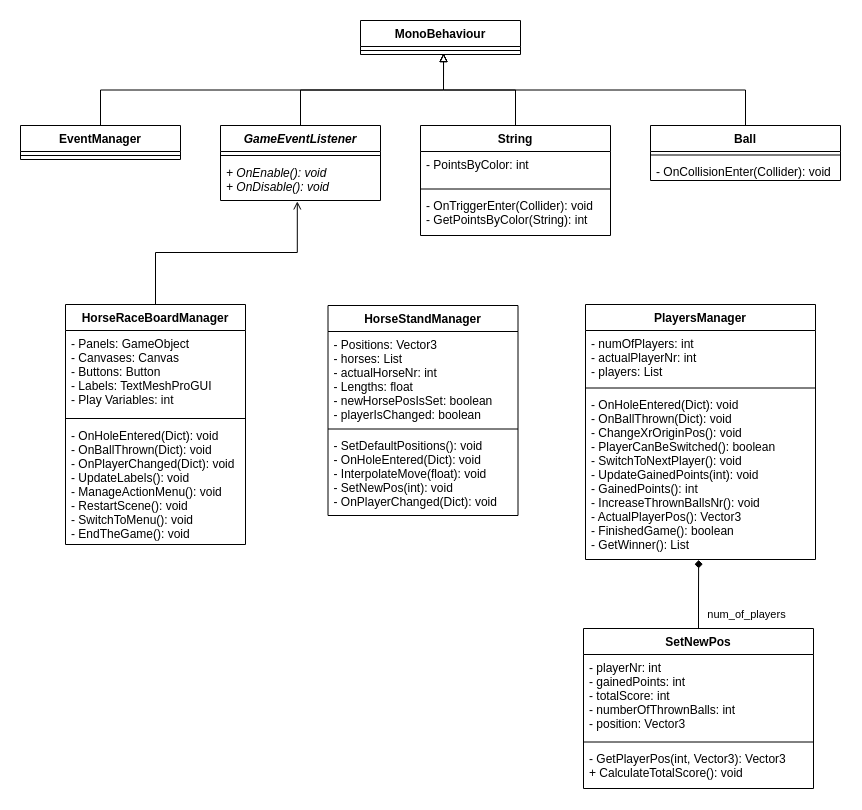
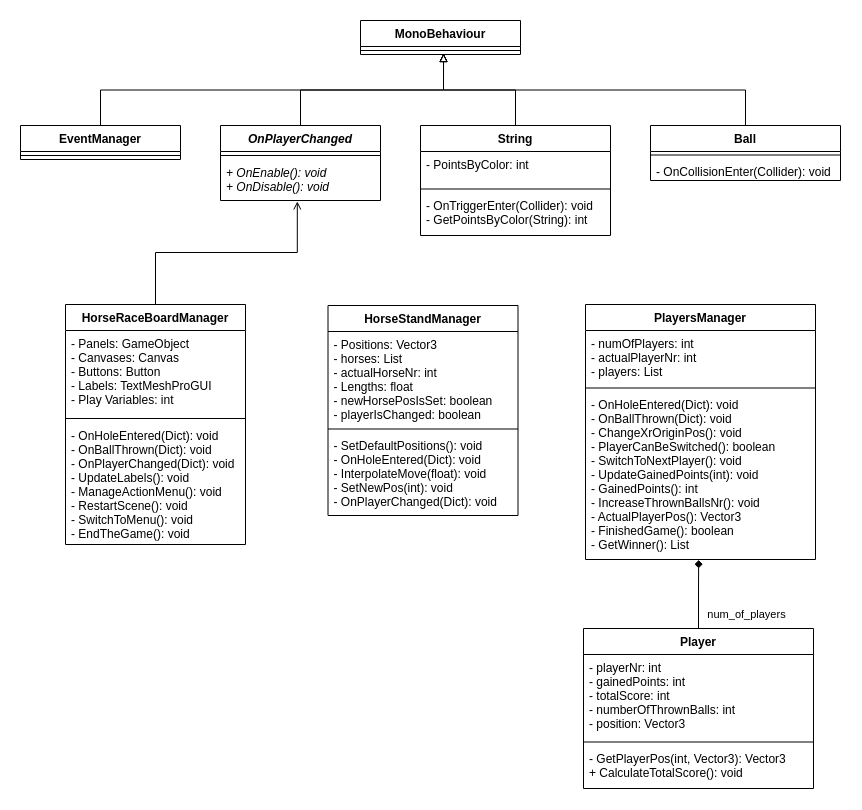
node "GameEventListener": label "GameEventListener" -> "OnPlayerChanged"
node "SetNewPos": label "SetNewPos" -> "Player"
